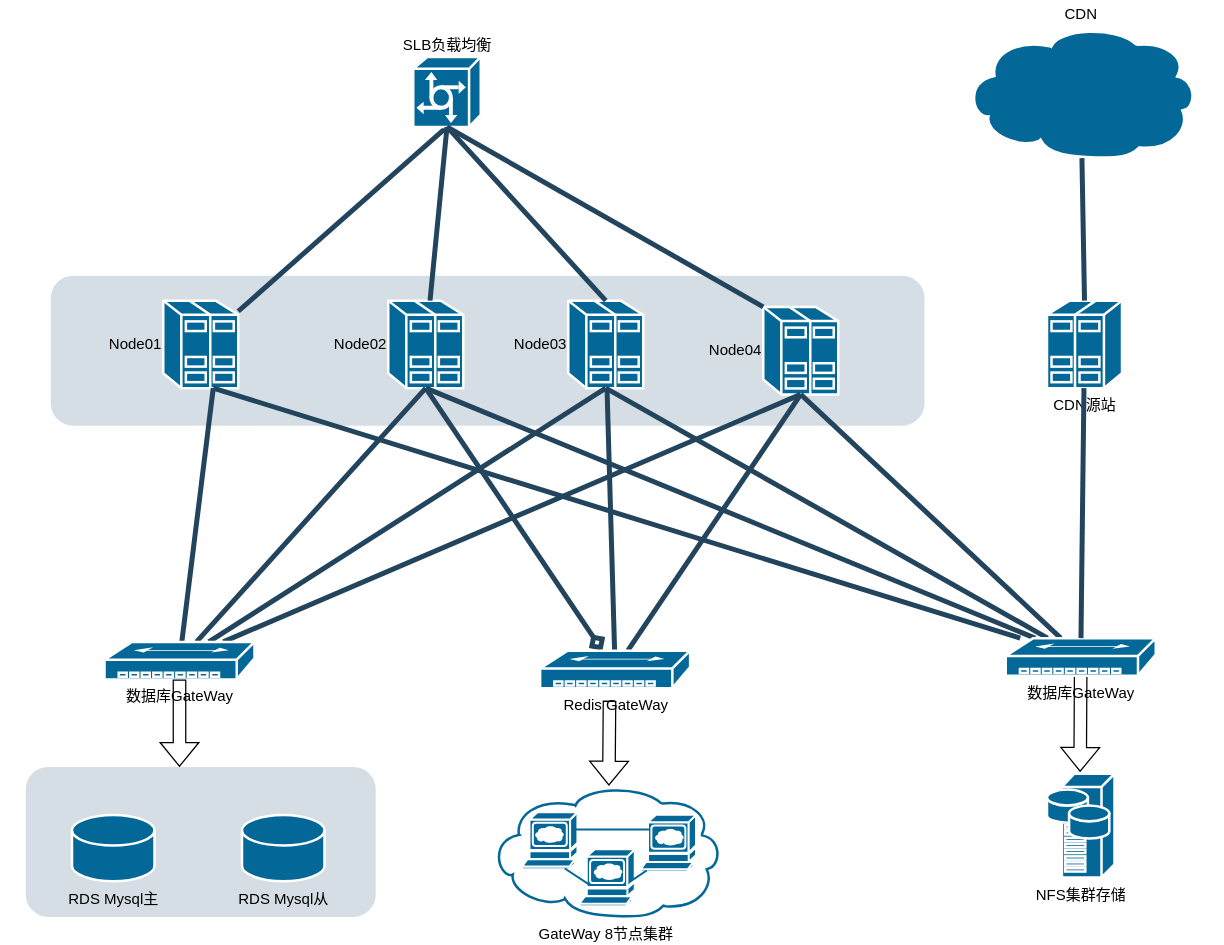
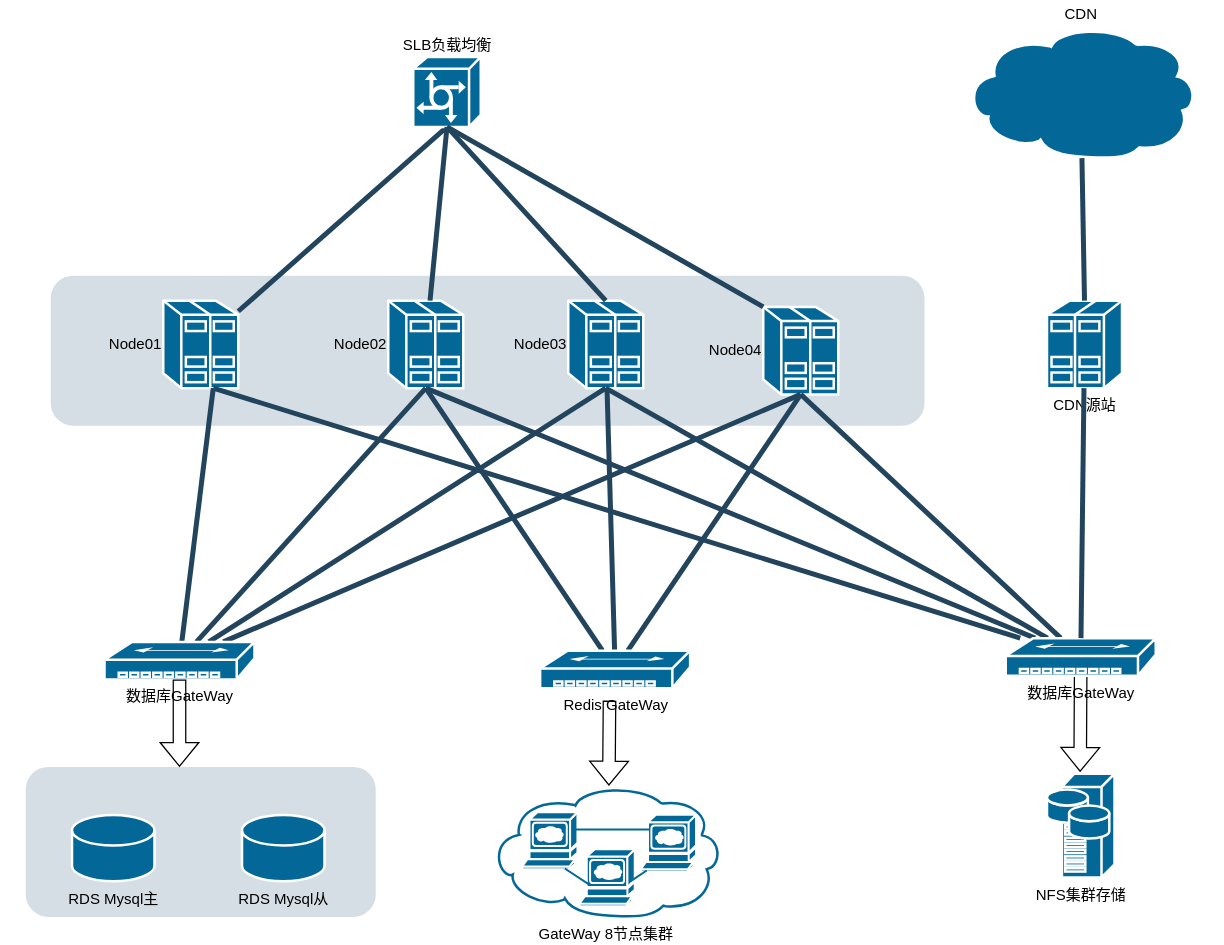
edge "Node02" -> "Redis GateWay": arrowhead diamond -> none
